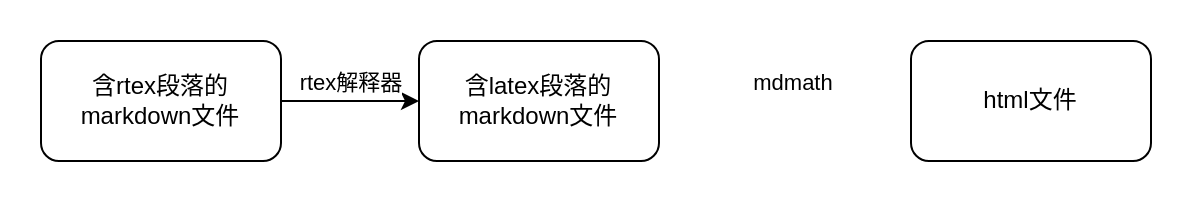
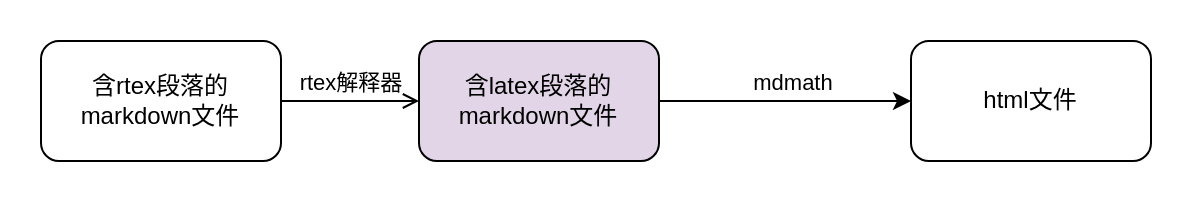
edge "含rtex段落的markdown文件" -> "含latex段落的markdown文件": arrowhead classic -> open
node "含latex段落的markdown文件": fillcolor #ffffff -> #e1d5e7
edge "含latex段落的markdown文件" -> "html文件": added
